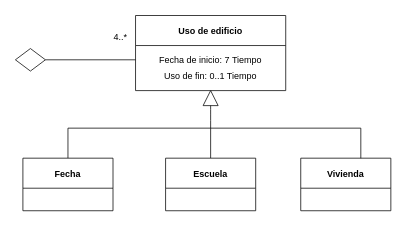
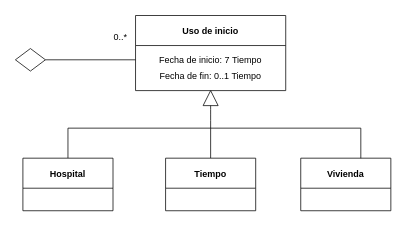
node "Uso de edificio": label "Uso de edificio" -> "Uso de inicio"
node "4..*": label "4..*" -> "0..*"
node "Uso de fin: 0..1 Tiempo": label "Uso de fin: 0..1 Tiempo" -> "Fecha de fin: 0..1 Tiempo"
node "Fecha": label "Fecha" -> "Hospital"
node "Escuela": label "Escuela" -> "Tiempo"
